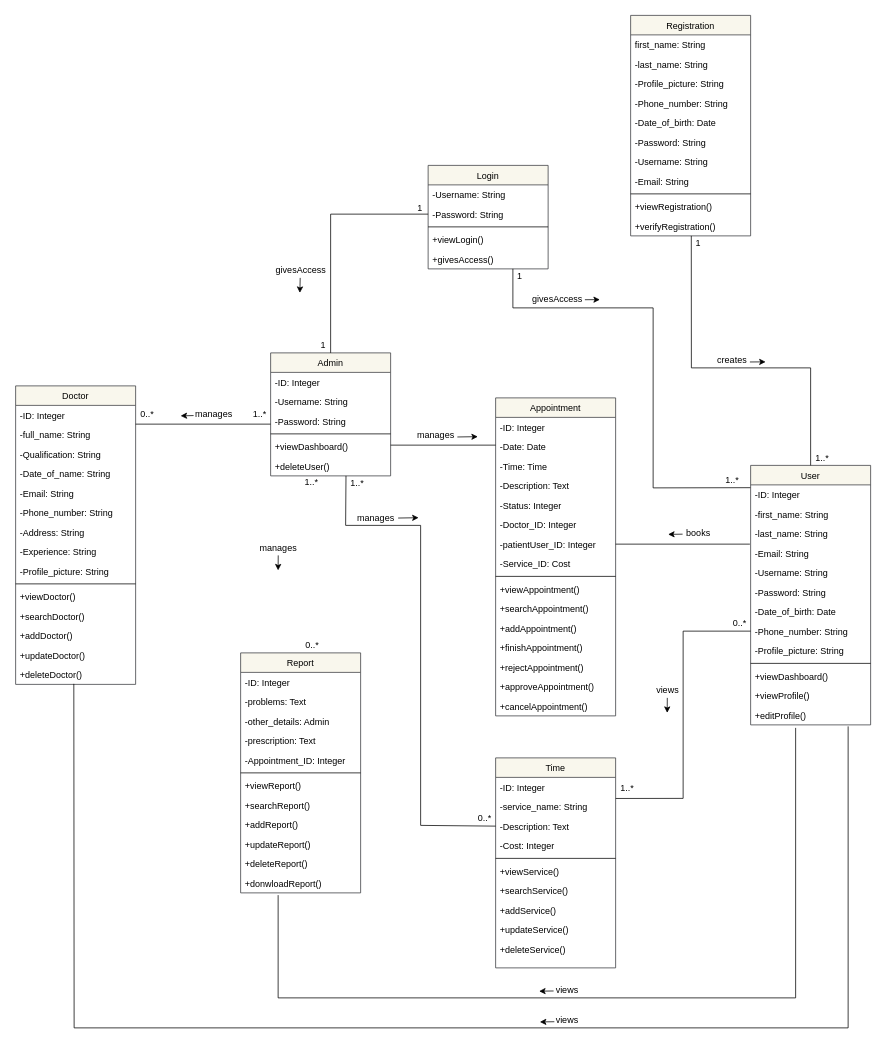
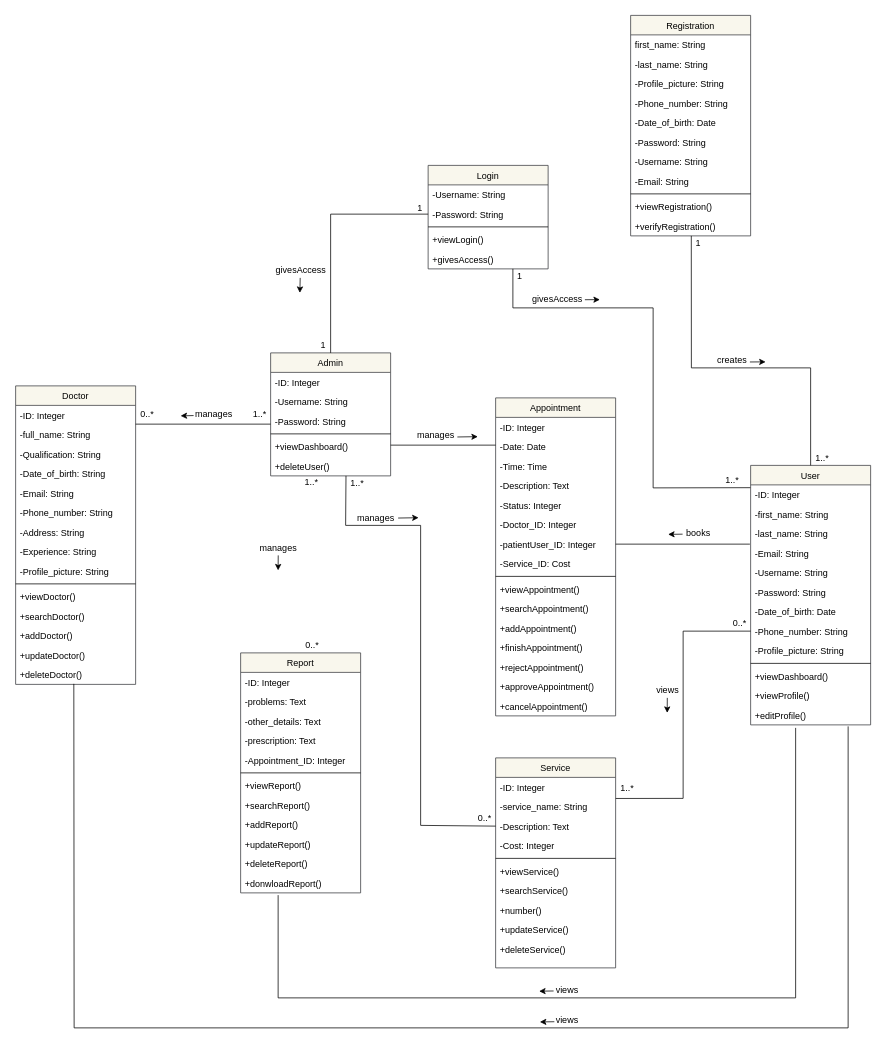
node "-Date_of_name: String": label "-Date_of_name: String" -> "-Date_of_birth: String"
node "-other_details: Admin": label "-other_details: Admin" -> "-other_details: Text"
node "Time": label "Time" -> "Service"
node "+addService()": label "+addService()" -> "+number()"
